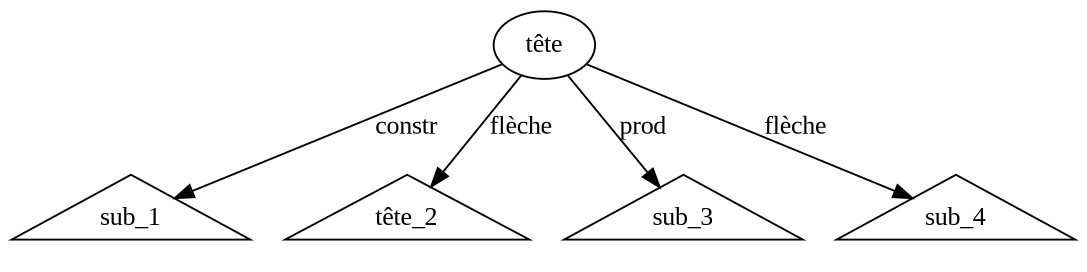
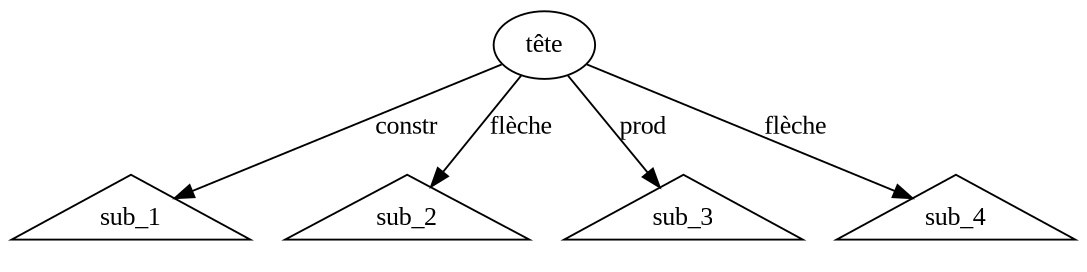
node "tête_2": label "tête_2" -> "sub_2"
